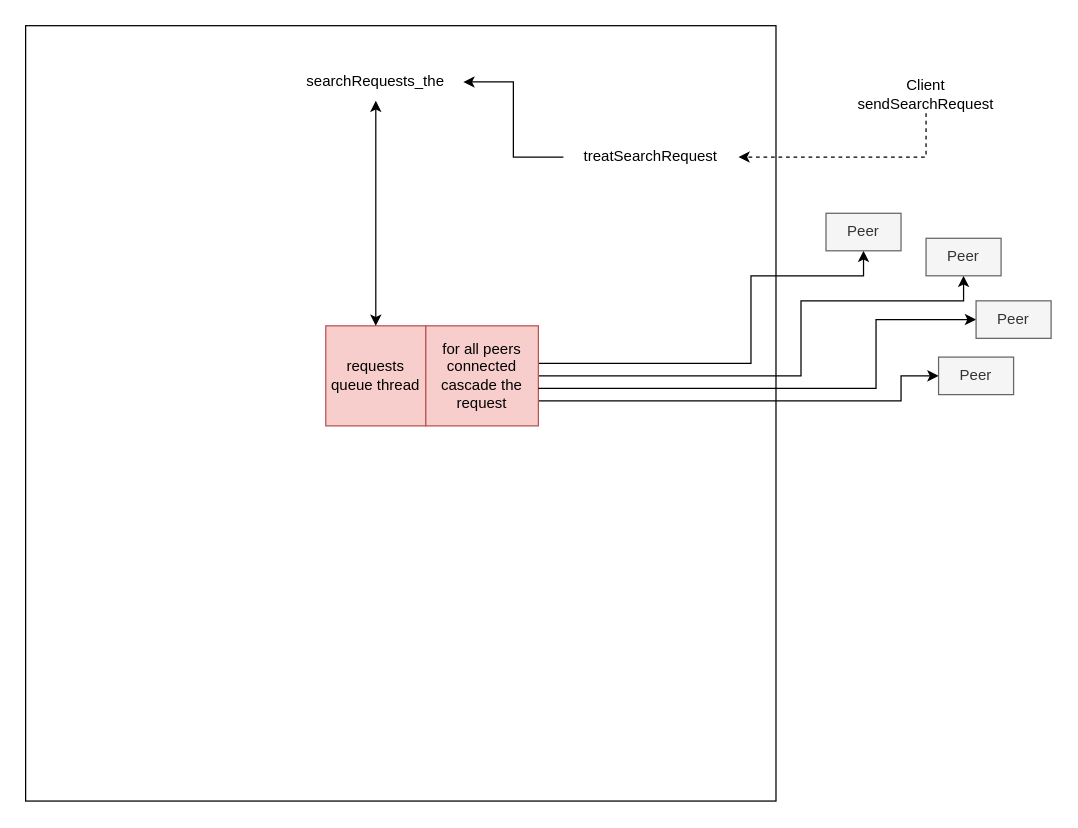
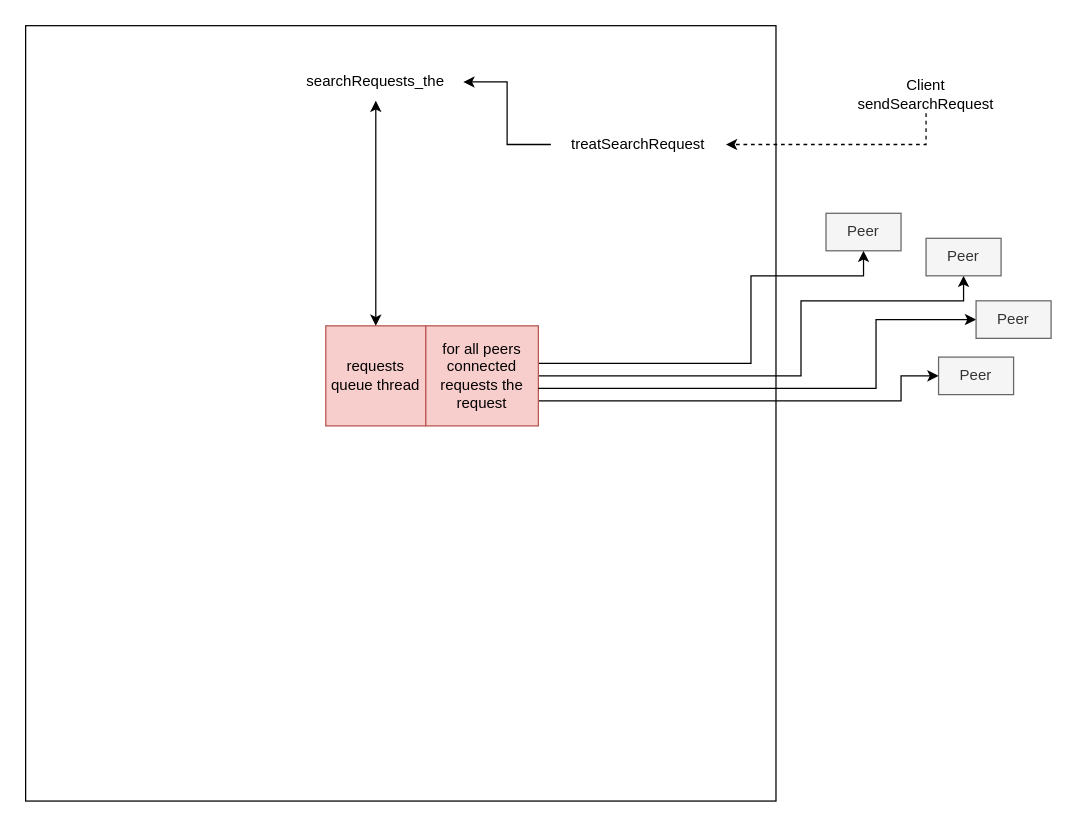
node "treatSearchRequest": moved (651, 157) -> (638, 144)
node "for all peers connected cascade the request": label "for all peers connected cascade the request" -> "for all peers connected requests the request"
